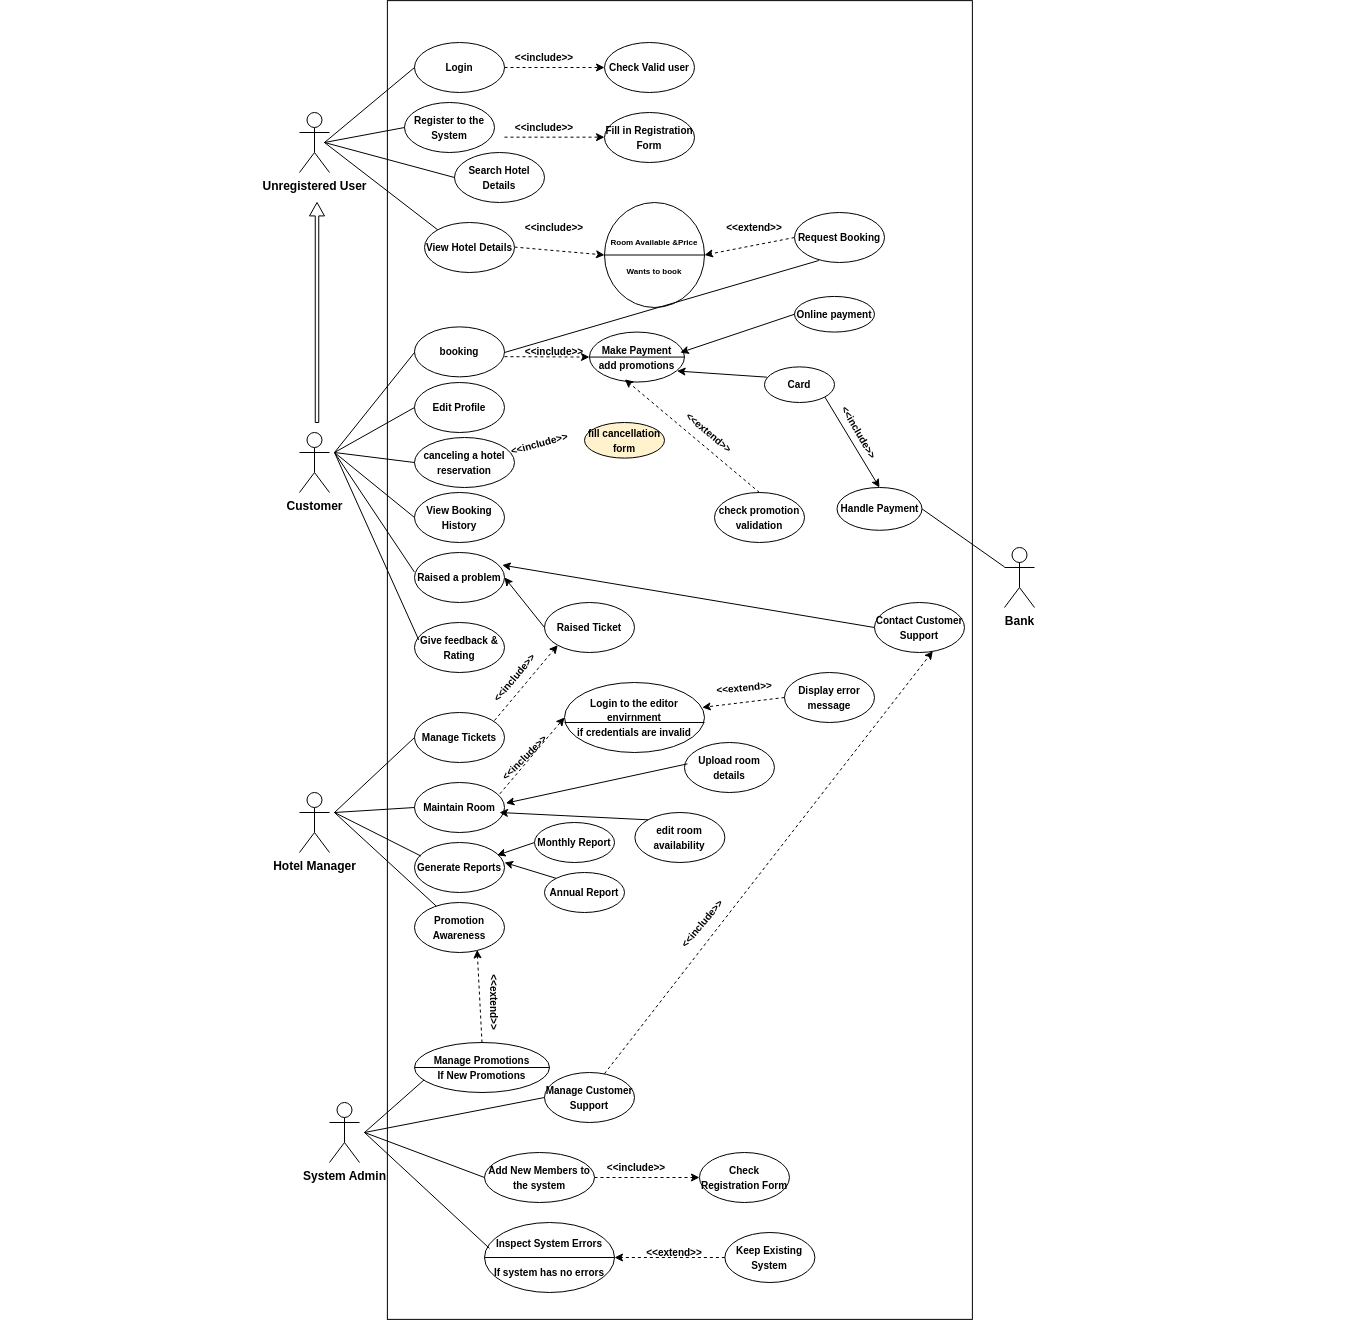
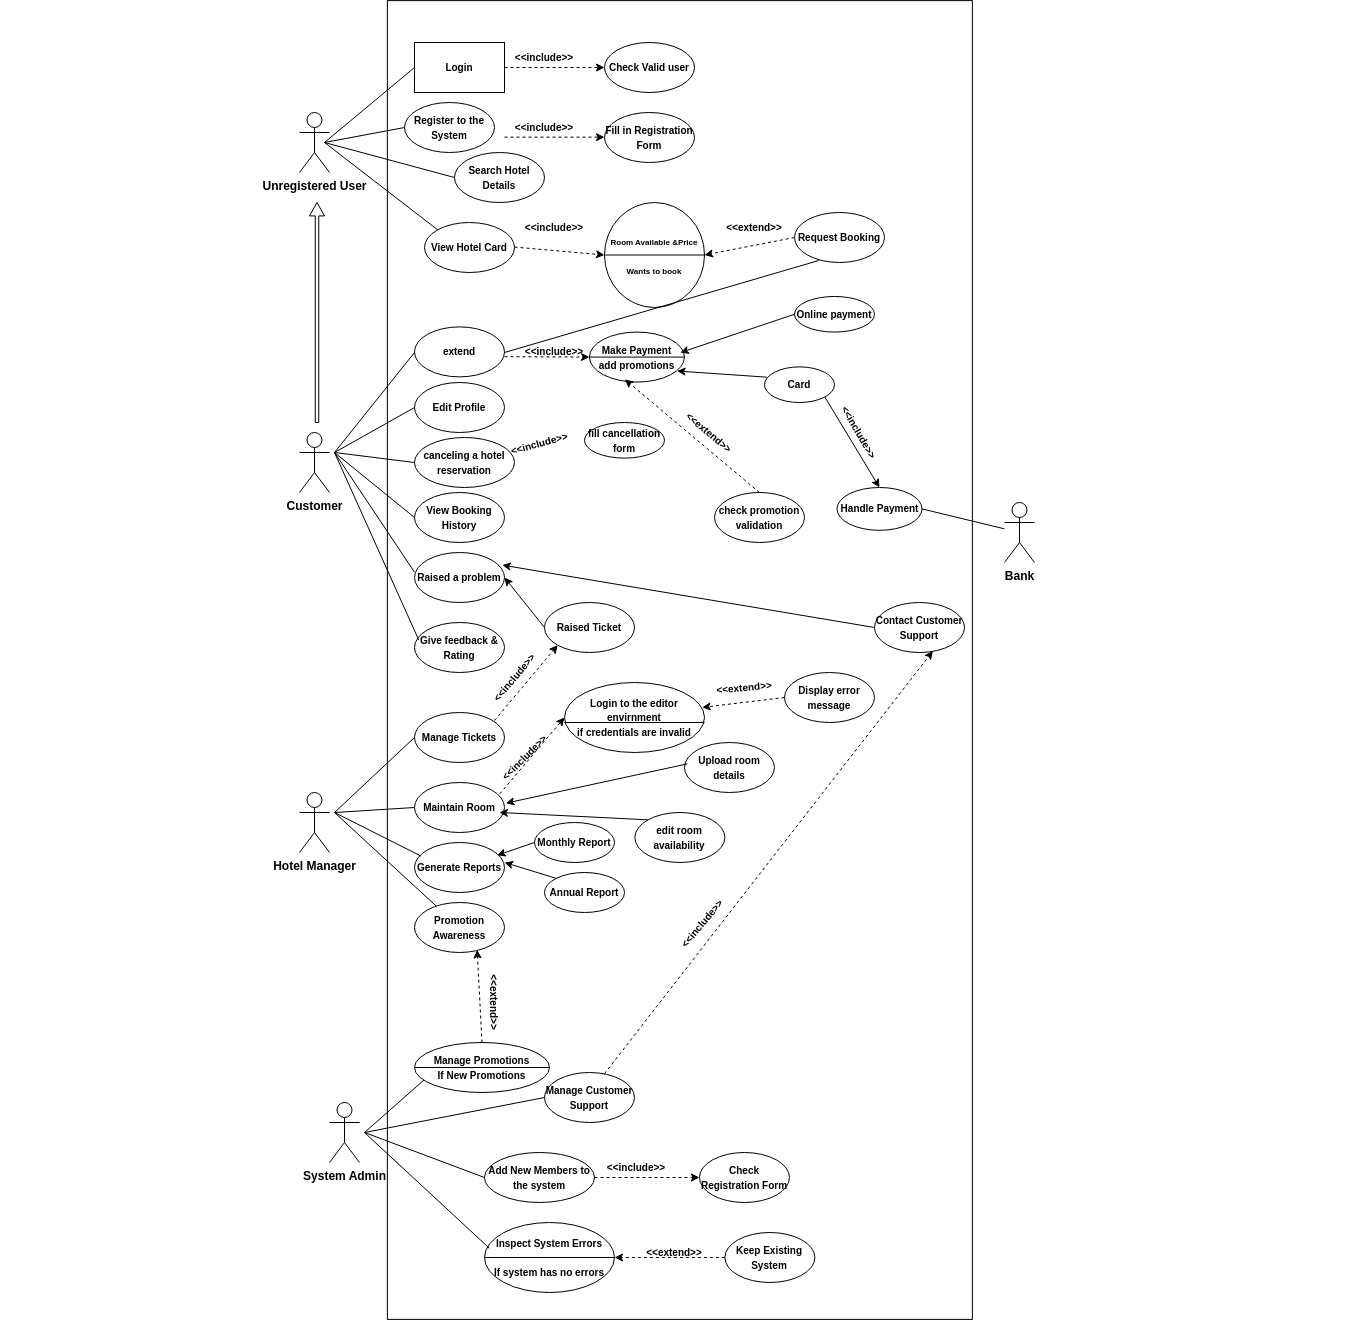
node "Login": shape ellipse -> rectangle
node "View Hotel Details": label "View Hotel Details" -> "View Hotel Card"
node "booking": label "booking" -> "extend"
node "fill cancellation form": fillcolor #fff2cc -> #ffffff
node "Bank": moved (1020, 578) -> (1020, 533)
